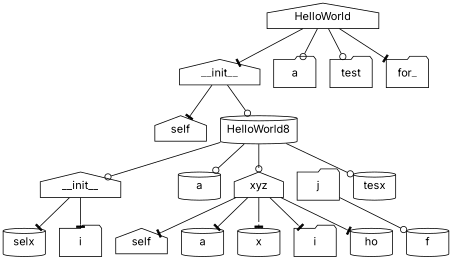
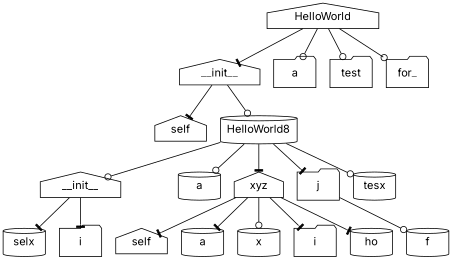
edge "HelloWorld" -> "for_": arrowhead tee -> odot
edge "HelloWorld8" -> "xyz": arrowhead odot -> tee
edge "HelloWorld8" -> "j": added
edge "xyz" -> "x": arrowhead tee -> odot
